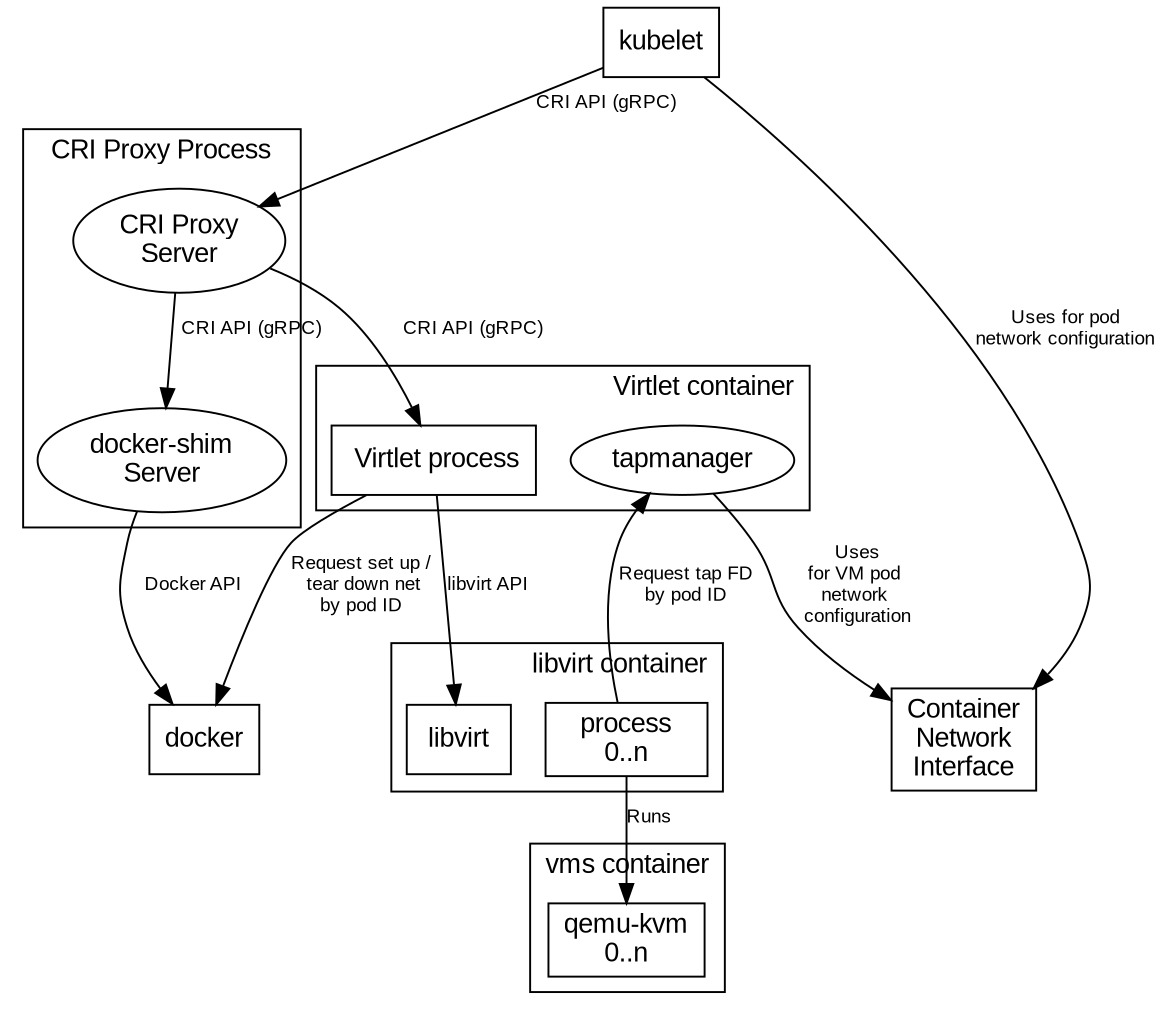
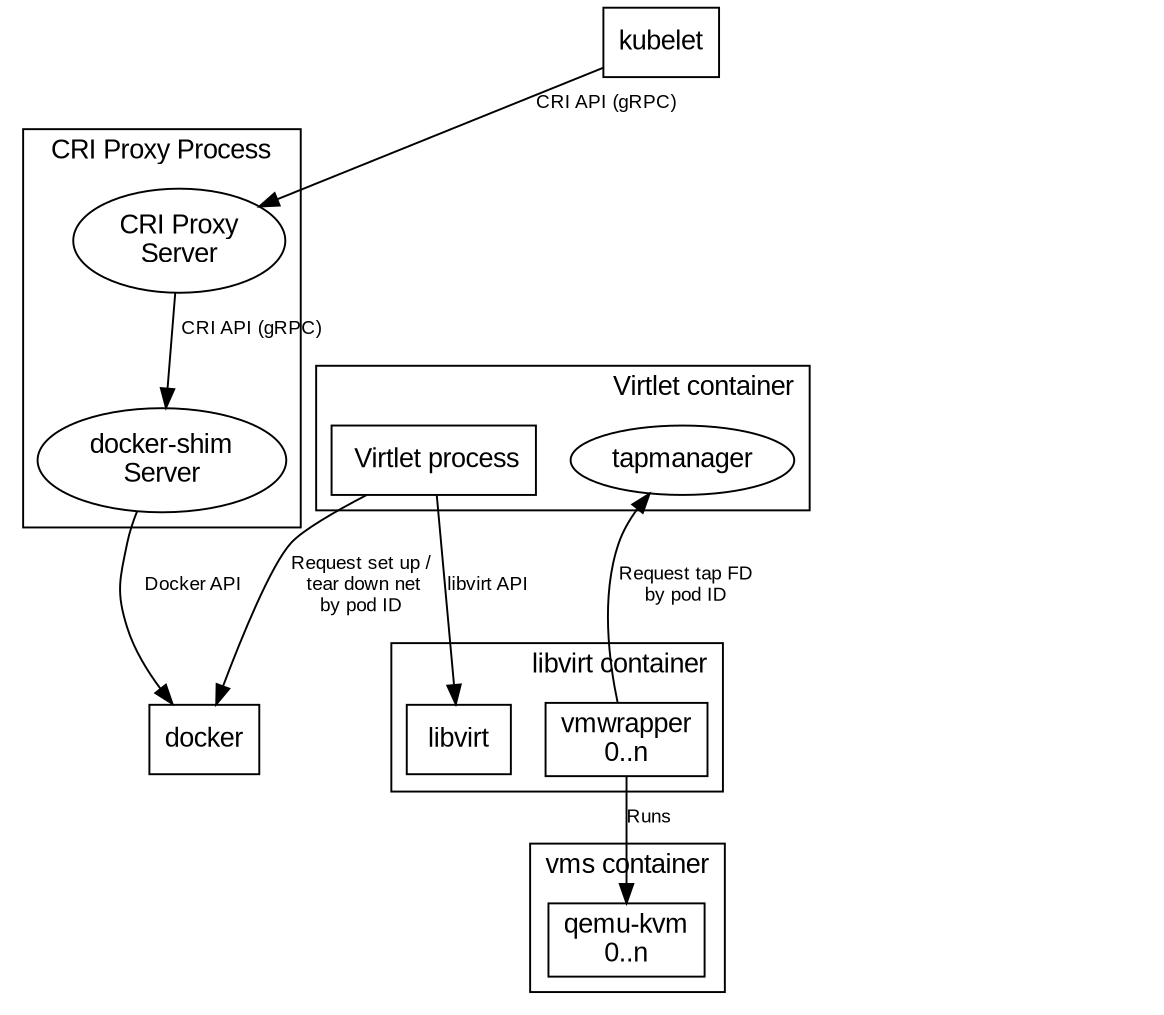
edge "CRI Proxy Server" -> "Virtlet process": removed, label "CRI API (gRPC)"
node "process 0..n": label "process 0..n" -> "vmwrapper 0..n"
node "Container Network Interface": removed
